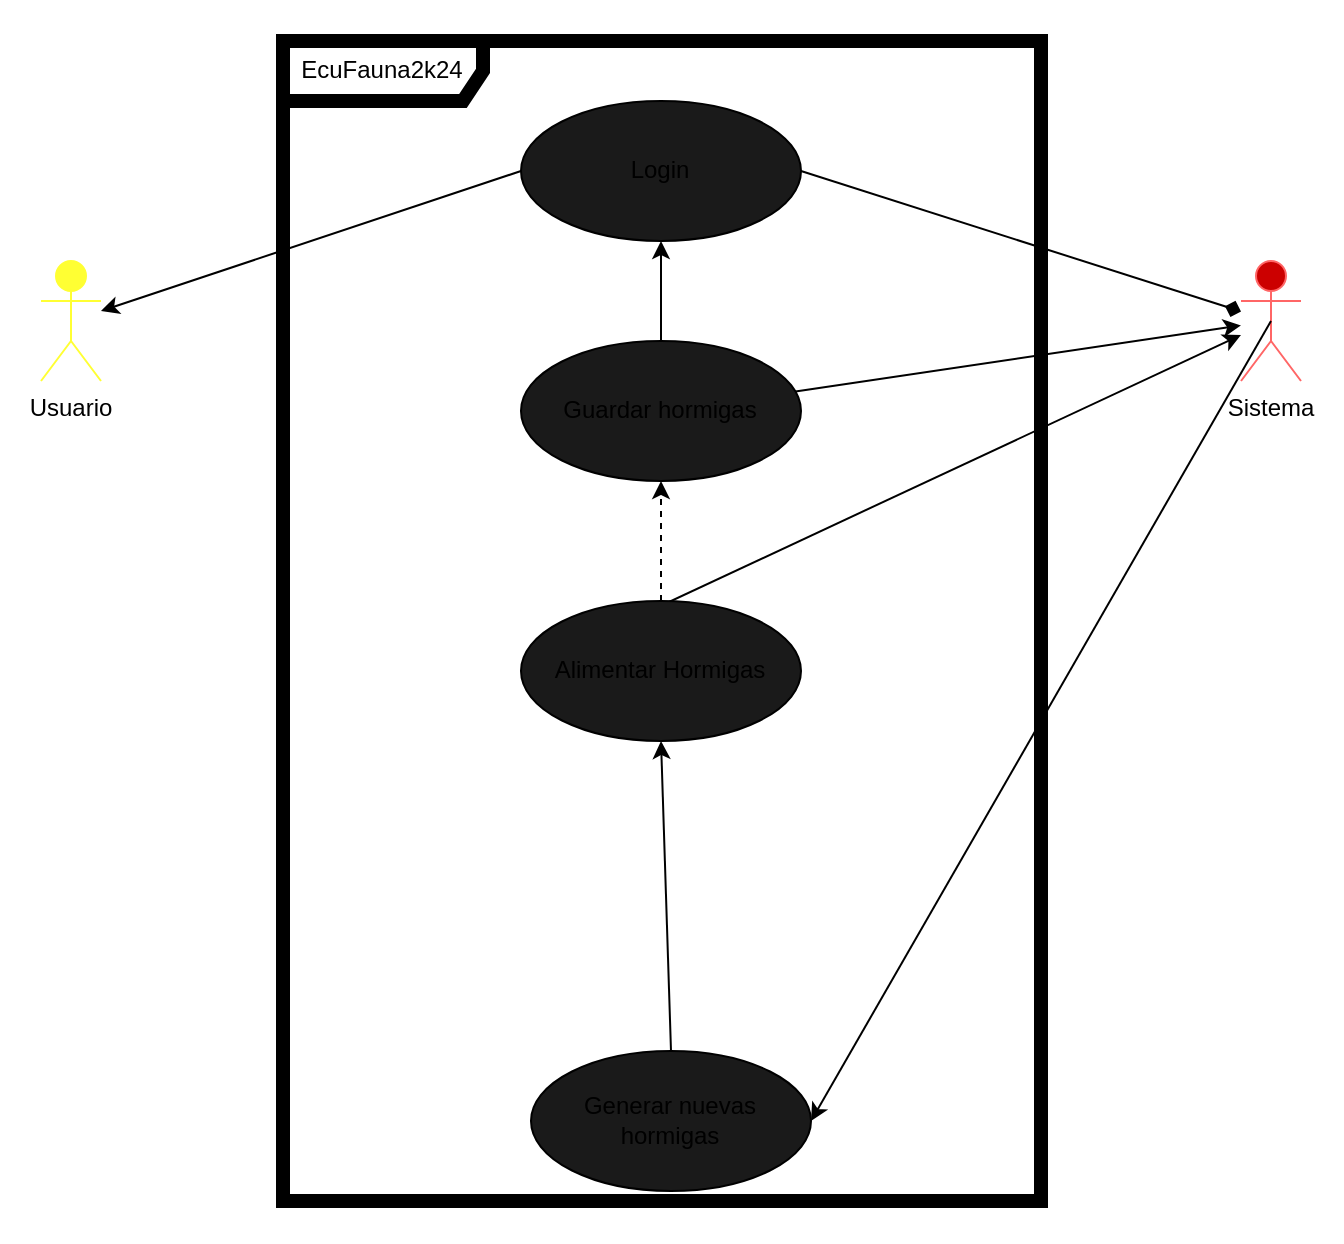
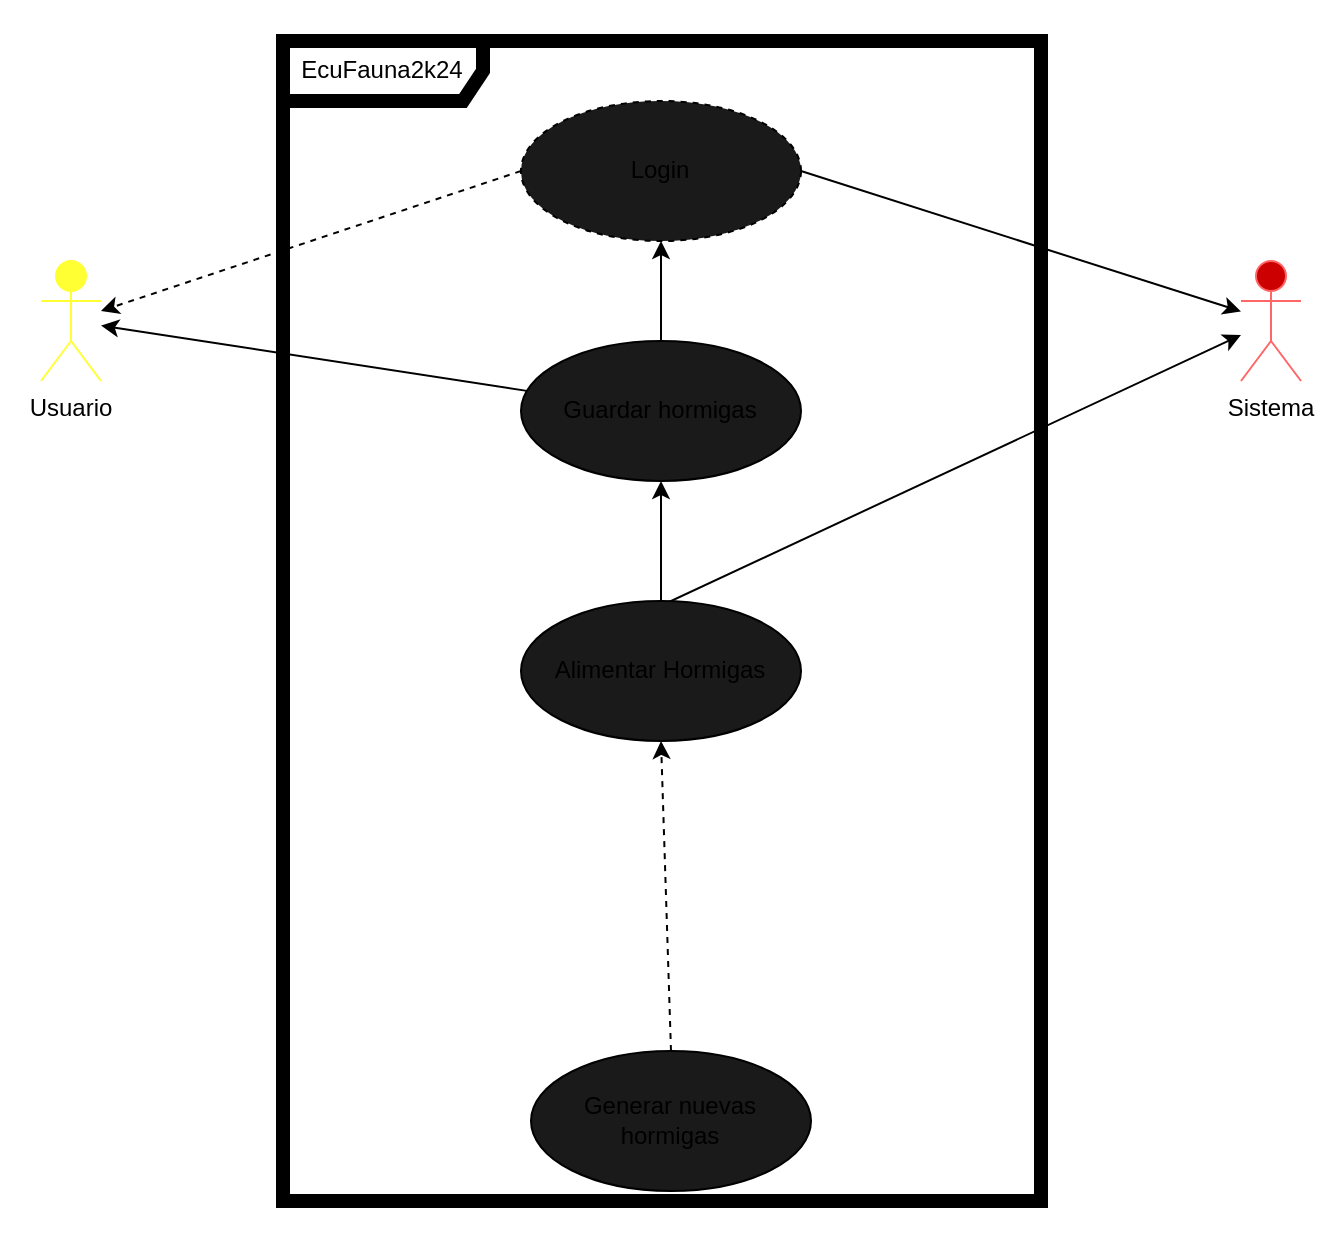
node "Login": style solid -> dashed
edge "Login" -> "Usuario": style solid -> dashed
edge "Login" -> "Sistema": arrowhead diamond -> classic
edge "Guardar hormigas" -> "Sistema": now "Guardar hormigas" -> "Usuario"
edge "Sistema" -> "Generar nuevas hormigas": removed
edge "Alimentar Hormigas" -> "Guardar hormigas": style dashed -> solid
edge "Generar nuevas hormigas" -> "Alimentar Hormigas": style solid -> dashed
